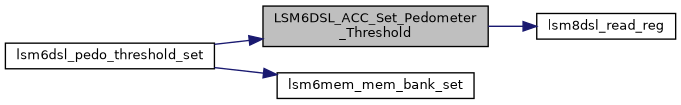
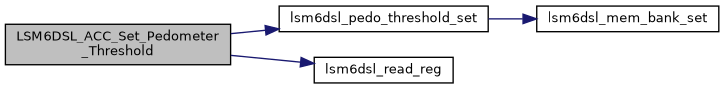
node "lsm8dsl_read_reg": label "lsm8dsl_read_reg" -> "lsm6dsl_read_reg"
edge "lsm6dsl_pedo_threshold_set" -> "LSM6DSL_ACC_Set_Pedometer _Threshold": reversed
node "lsm6mem_mem_bank_set": label "lsm6mem_mem_bank_set" -> "lsm6dsl_mem_bank_set"
